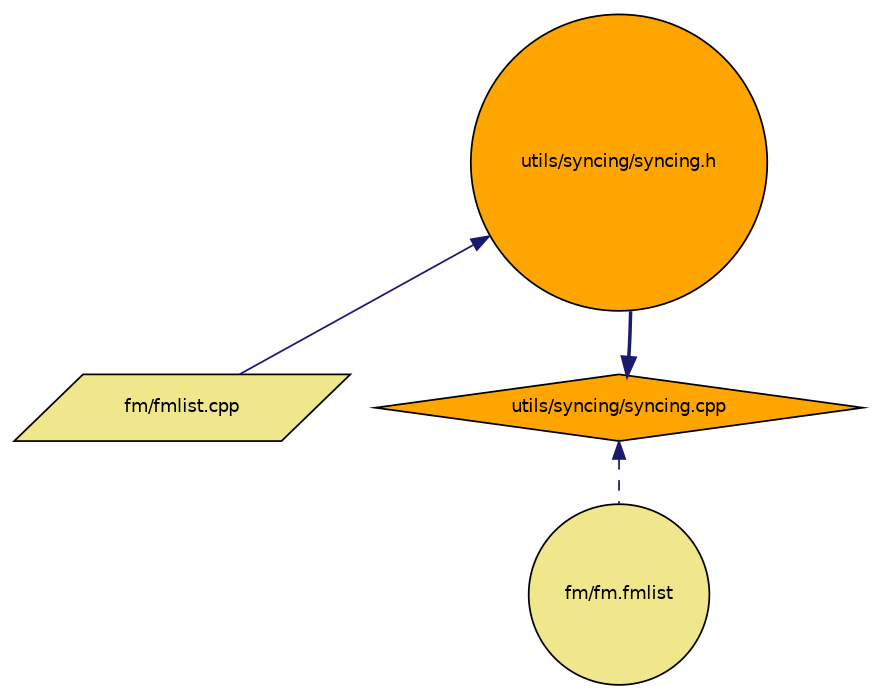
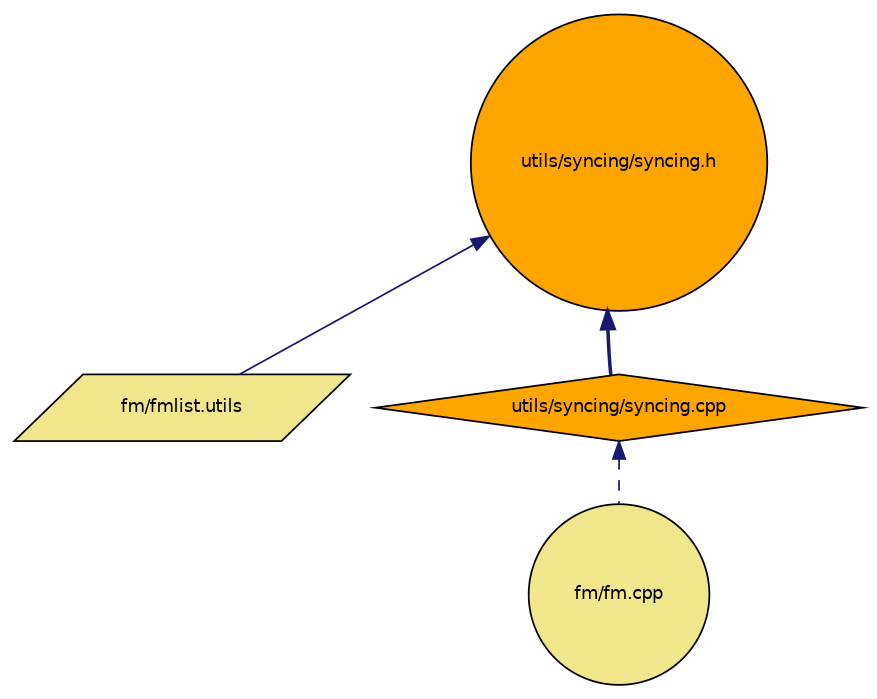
edge "utils/syncing/syncing.h" -> "utils/syncing/syncing.cpp": reversed
node "fm/fmlist.cpp": label "fm/fmlist.cpp" -> "fm/fmlist.utils"
node "fm/fm.fmlist": label "fm/fm.fmlist" -> "fm/fm.cpp"
